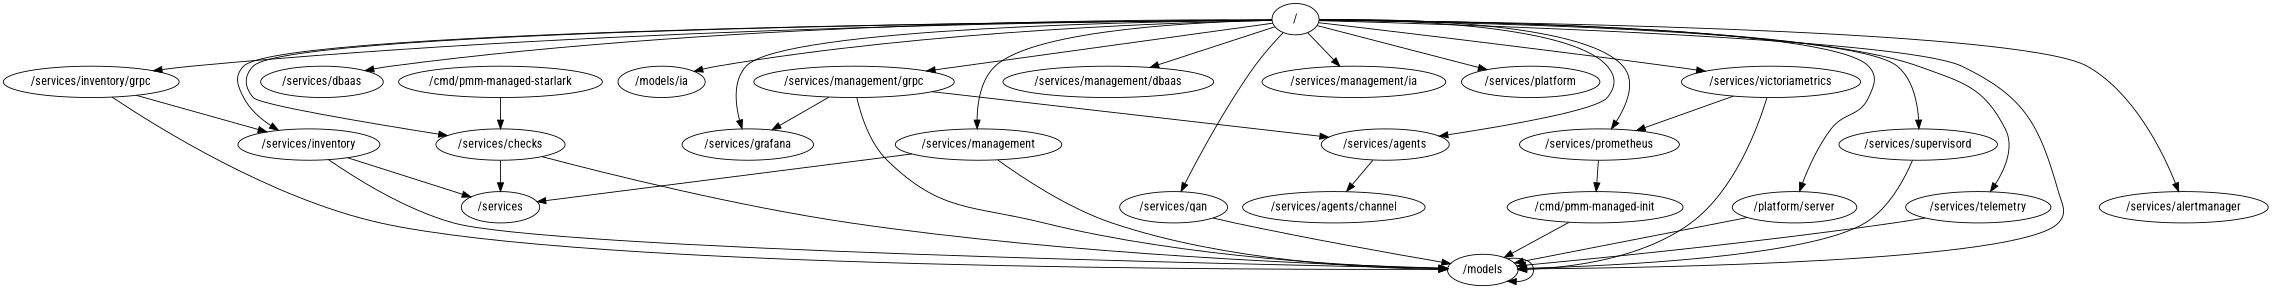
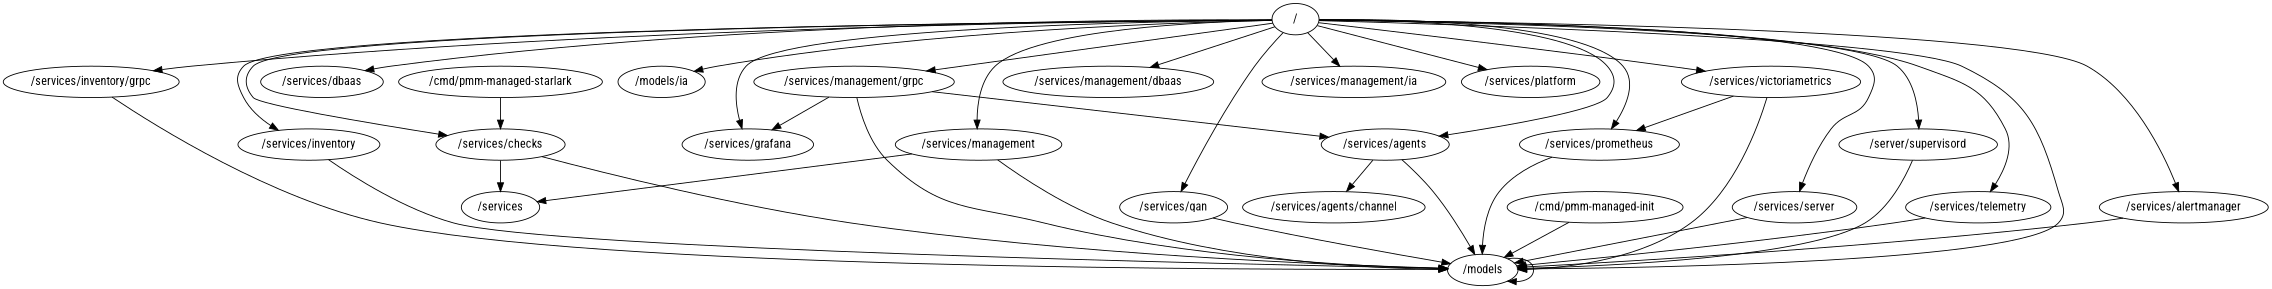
edge "/services/inventory/grpc" -> "/services/inventory": removed
node "/services/supervisord": label "/services/supervisord" -> "/server/supervisord"
edge "/services/prometheus" -> "/cmd/pmm-managed-init": now "/services/prometheus" -> "/models"
edge "/services/inventory" -> "/services": removed
edge "/services/agents" -> "/models": added
node "/platform/server": label "/platform/server" -> "/services/server"
edge "/services/alertmanager" -> "/models": added
